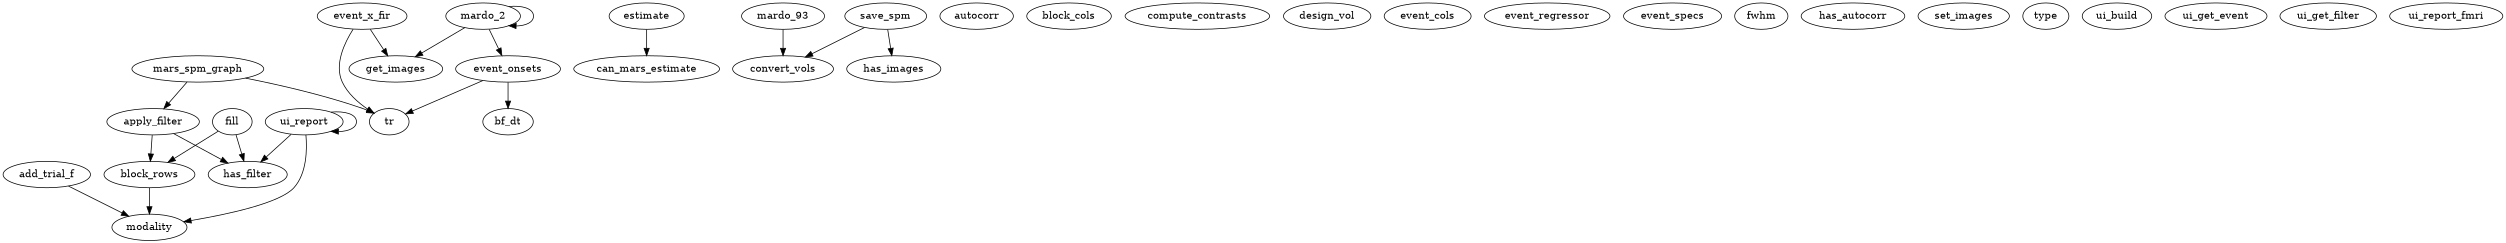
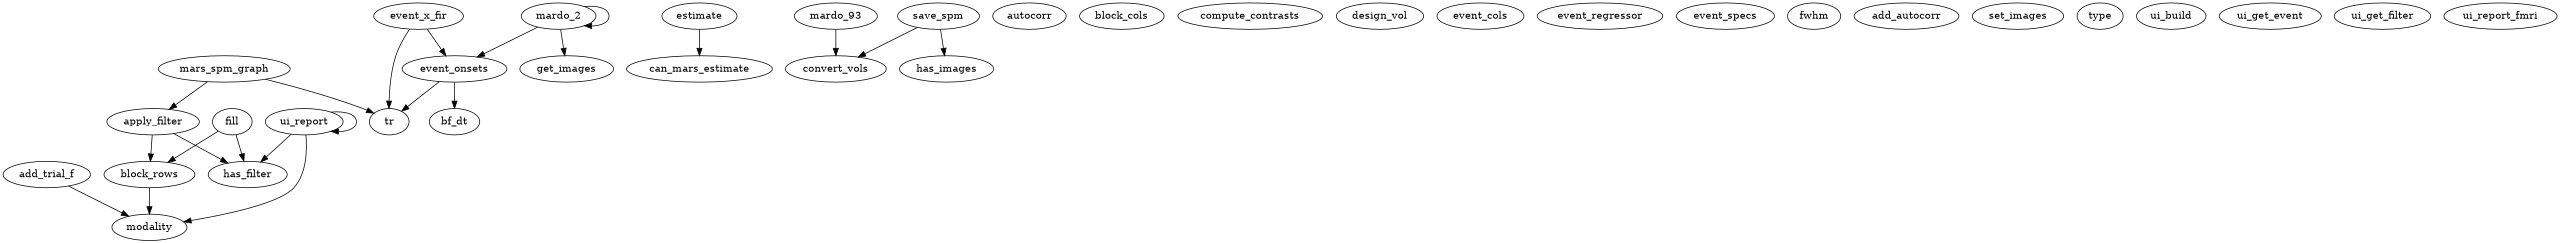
node "has_autocorr": label "has_autocorr" -> "add_autocorr"
edge "event_x_fir" -> "get_images": now "event_x_fir" -> "event_onsets"
